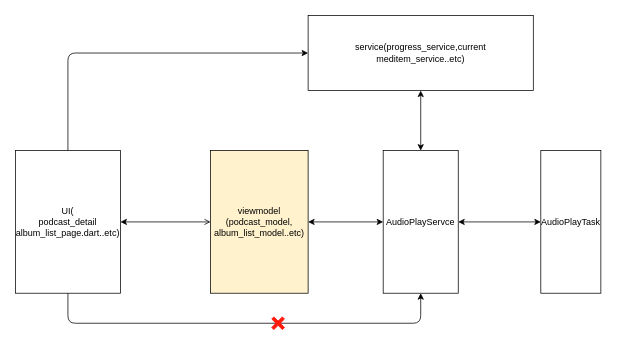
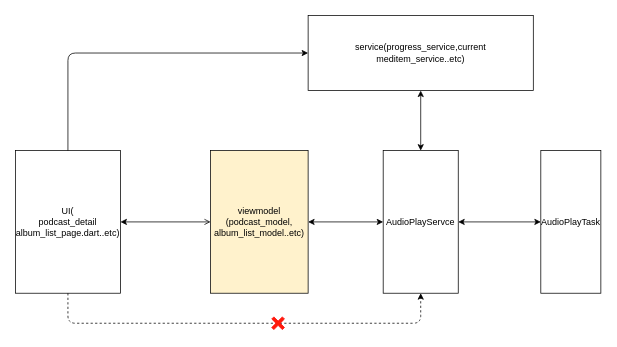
edge "UI( podcast_detail album_list_page.dart..etc)" -> "AudioPlayServce": style solid -> dashed
